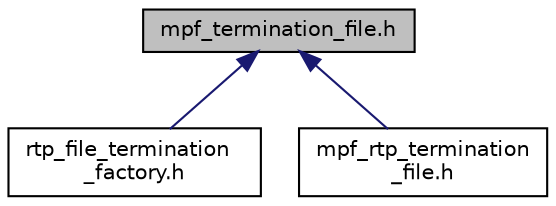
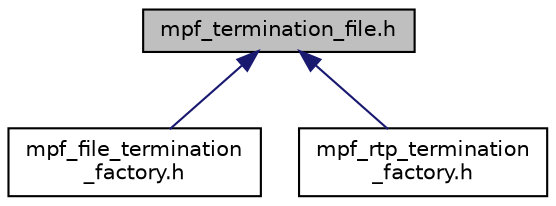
node "rtp_file_termination _factory.h": label "rtp_file_termination _factory.h" -> "mpf_file_termination _factory.h"
node "mpf_rtp_termination _file.h": label "mpf_rtp_termination _file.h" -> "mpf_rtp_termination _factory.h"
